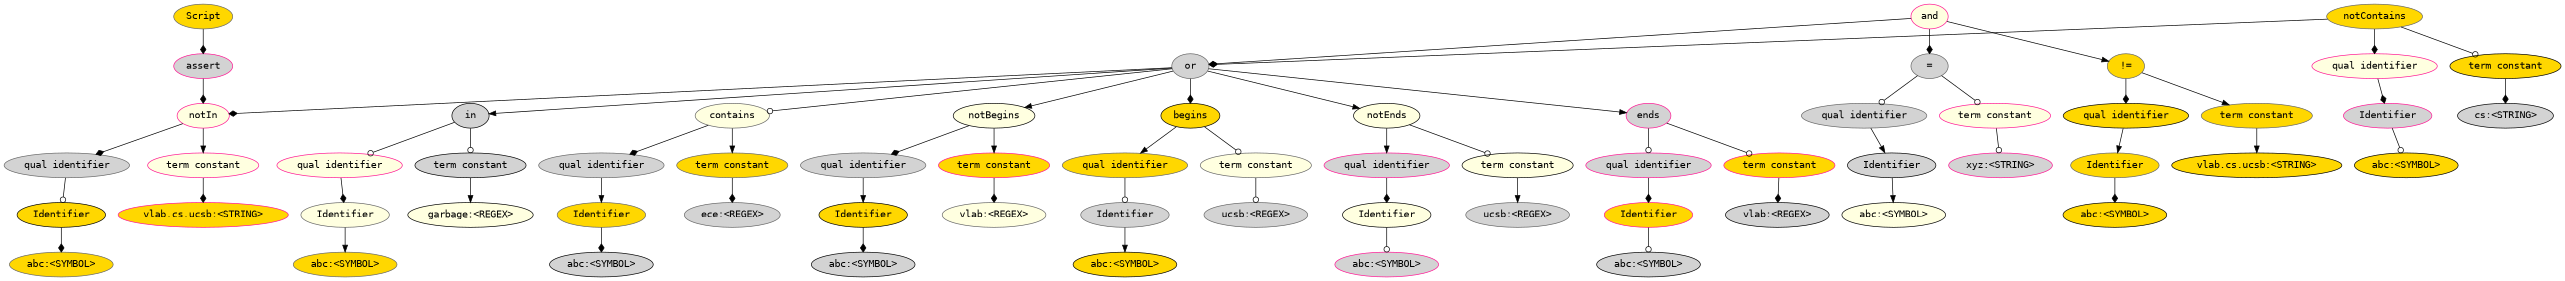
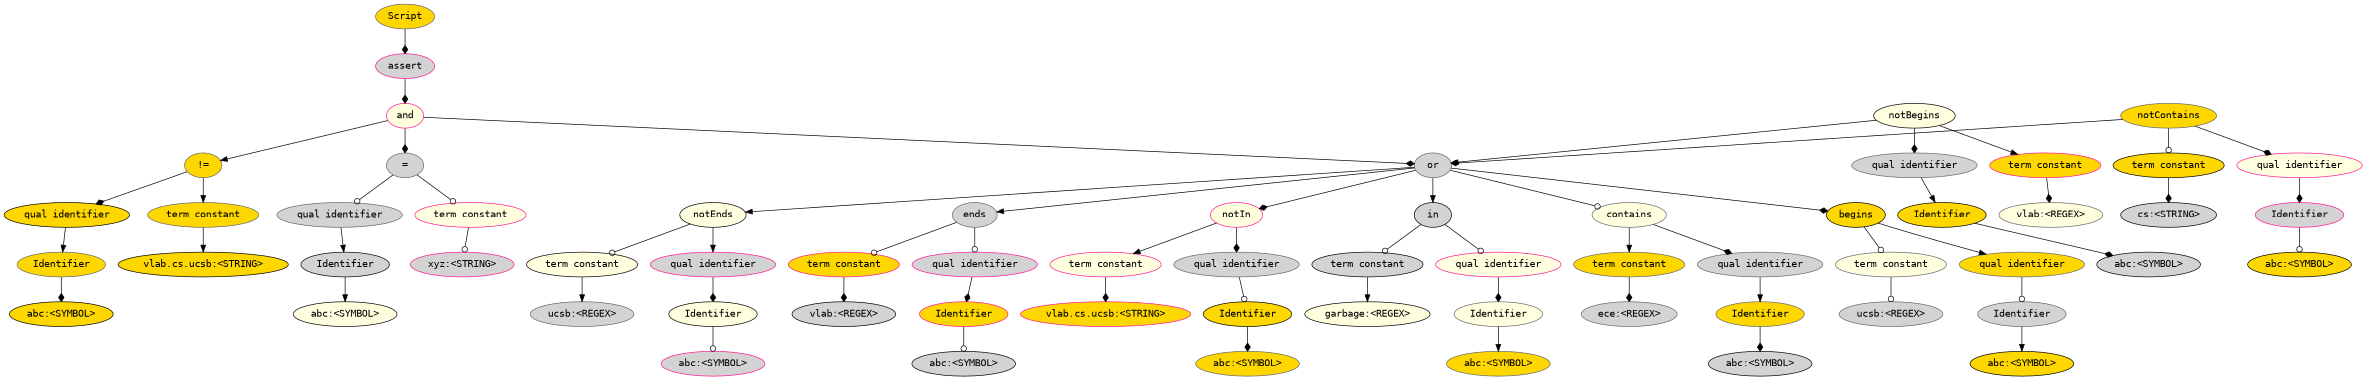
edge "assert" -> "notIn": now "assert" -> "and"
edge "or" -> "notBegins": reversed
node "ends": color deeppink -> gray40
